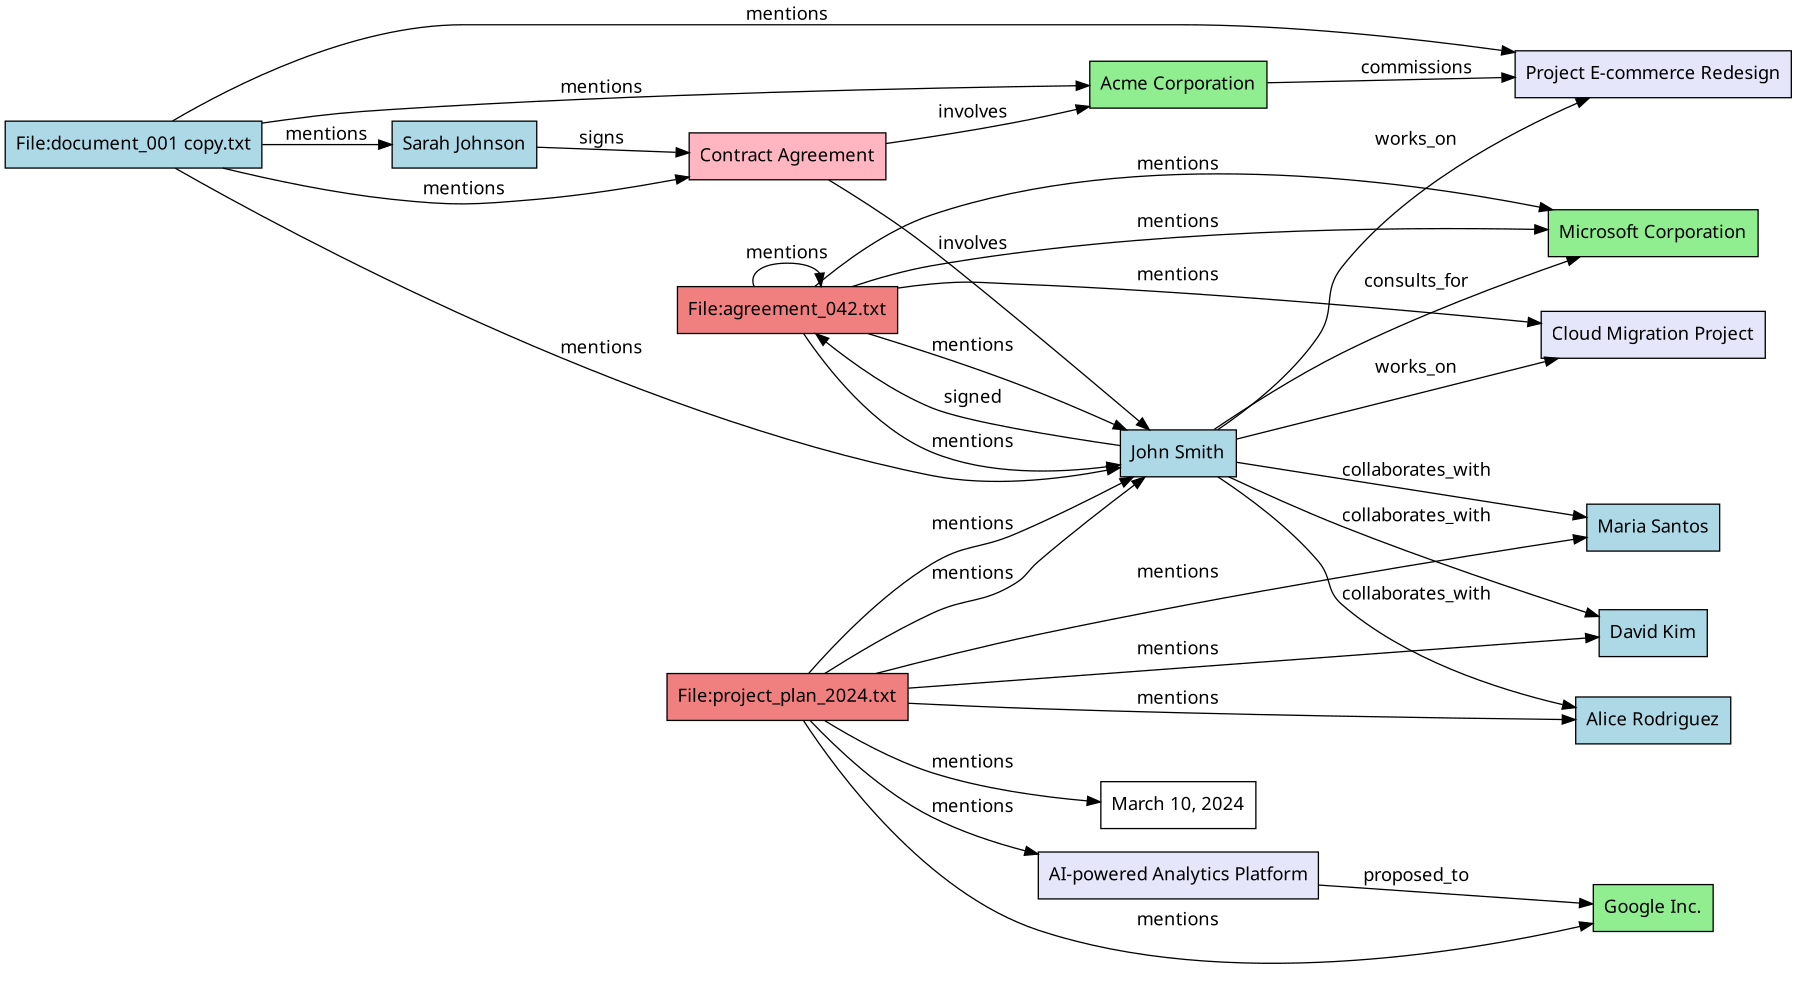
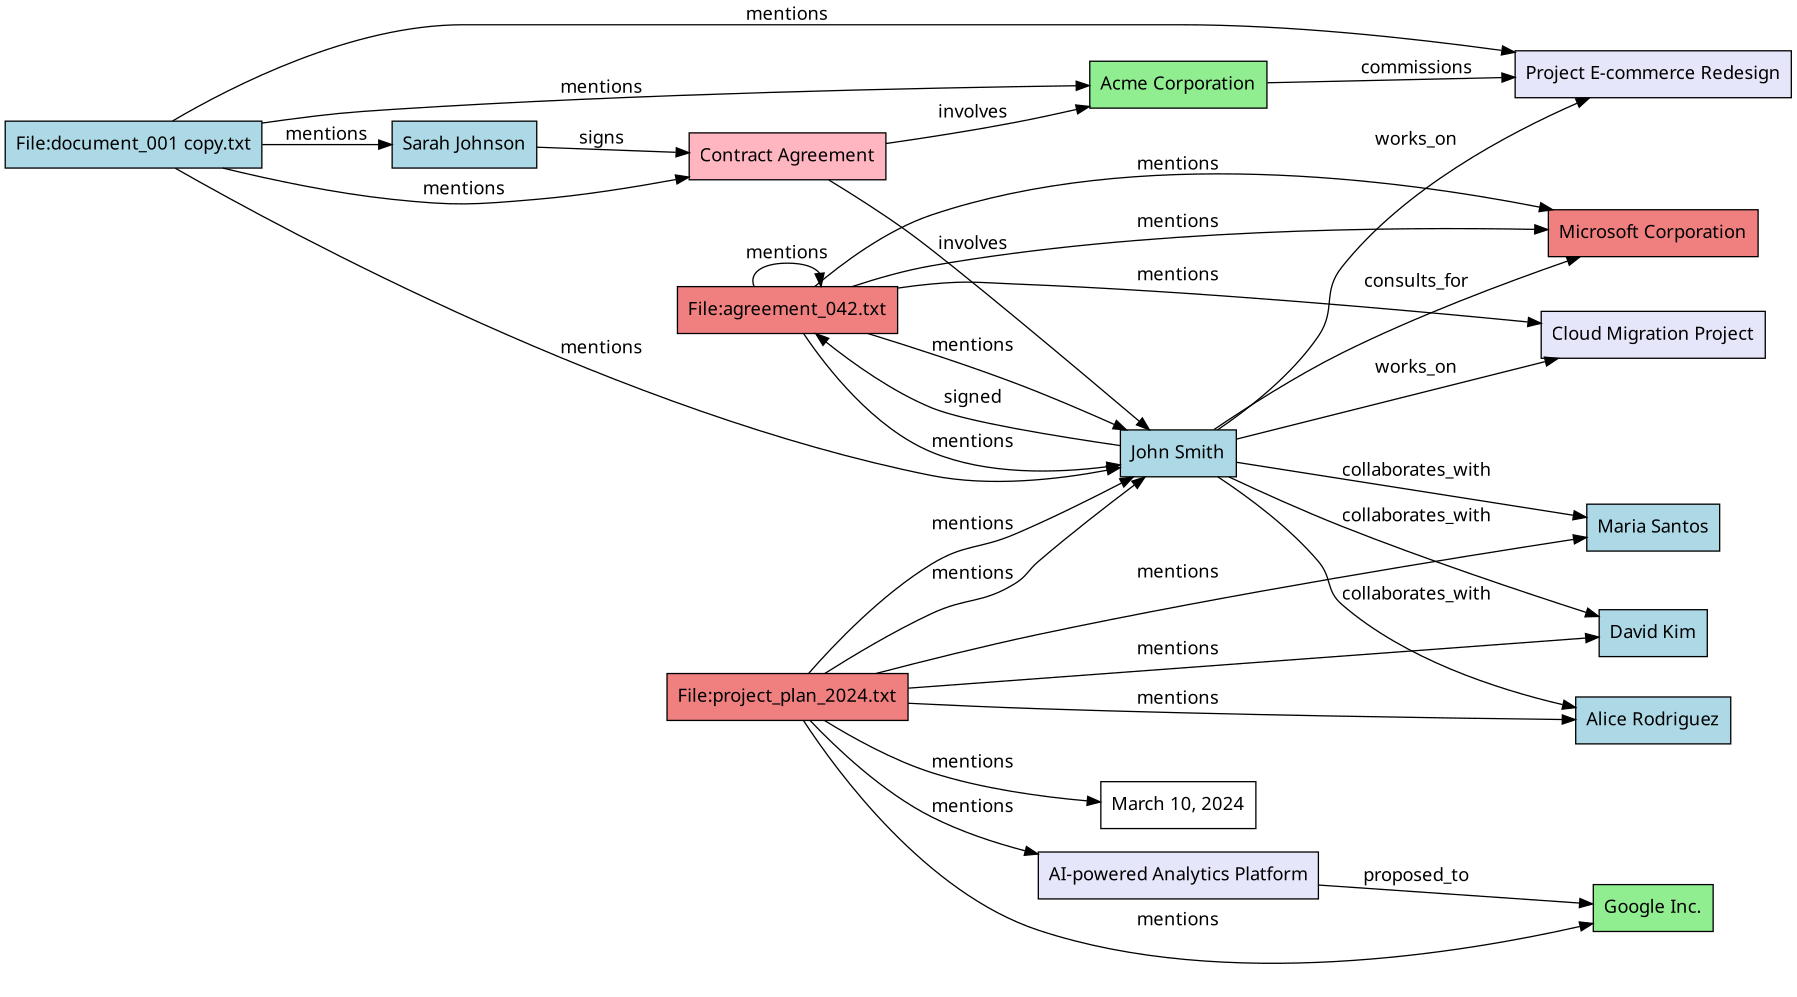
node "Microsoft Corporation": fillcolor lightgreen -> lightcoral
